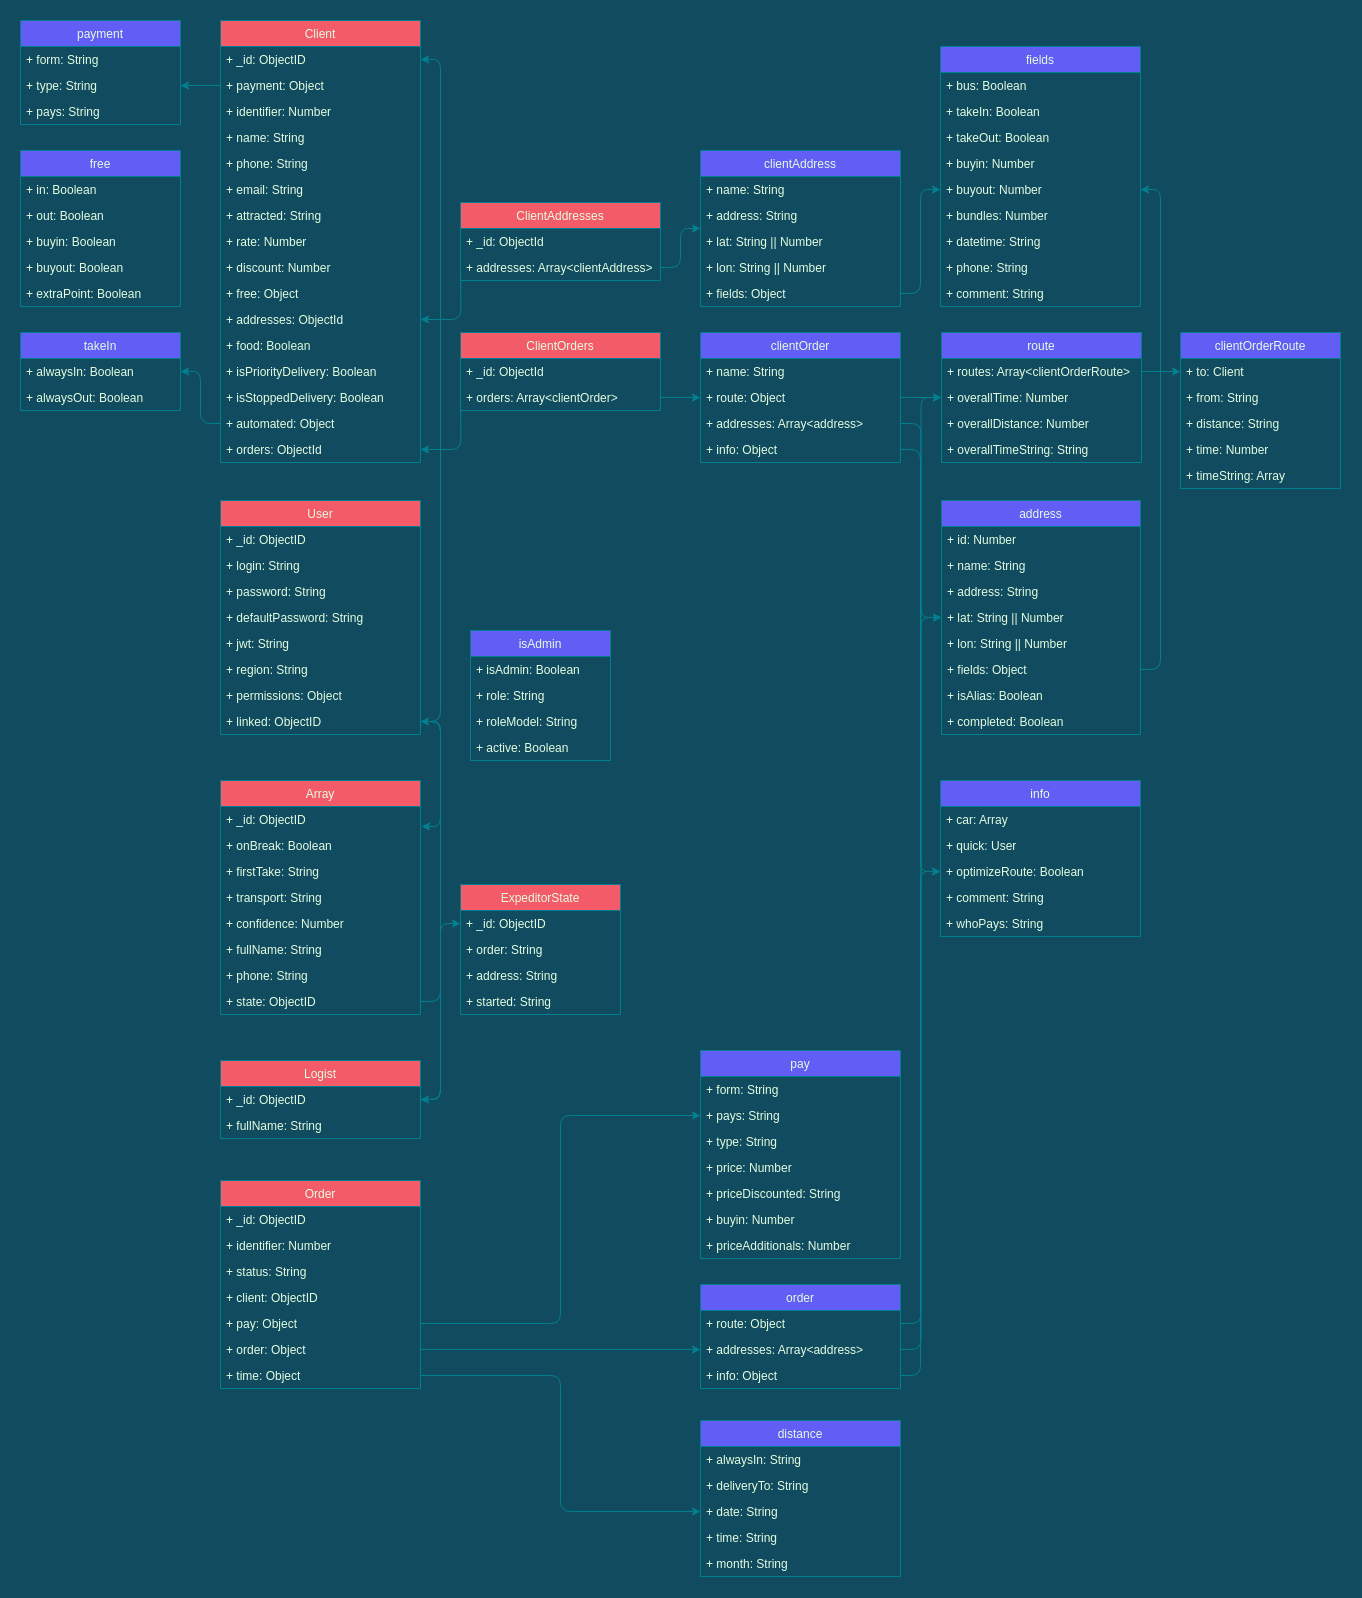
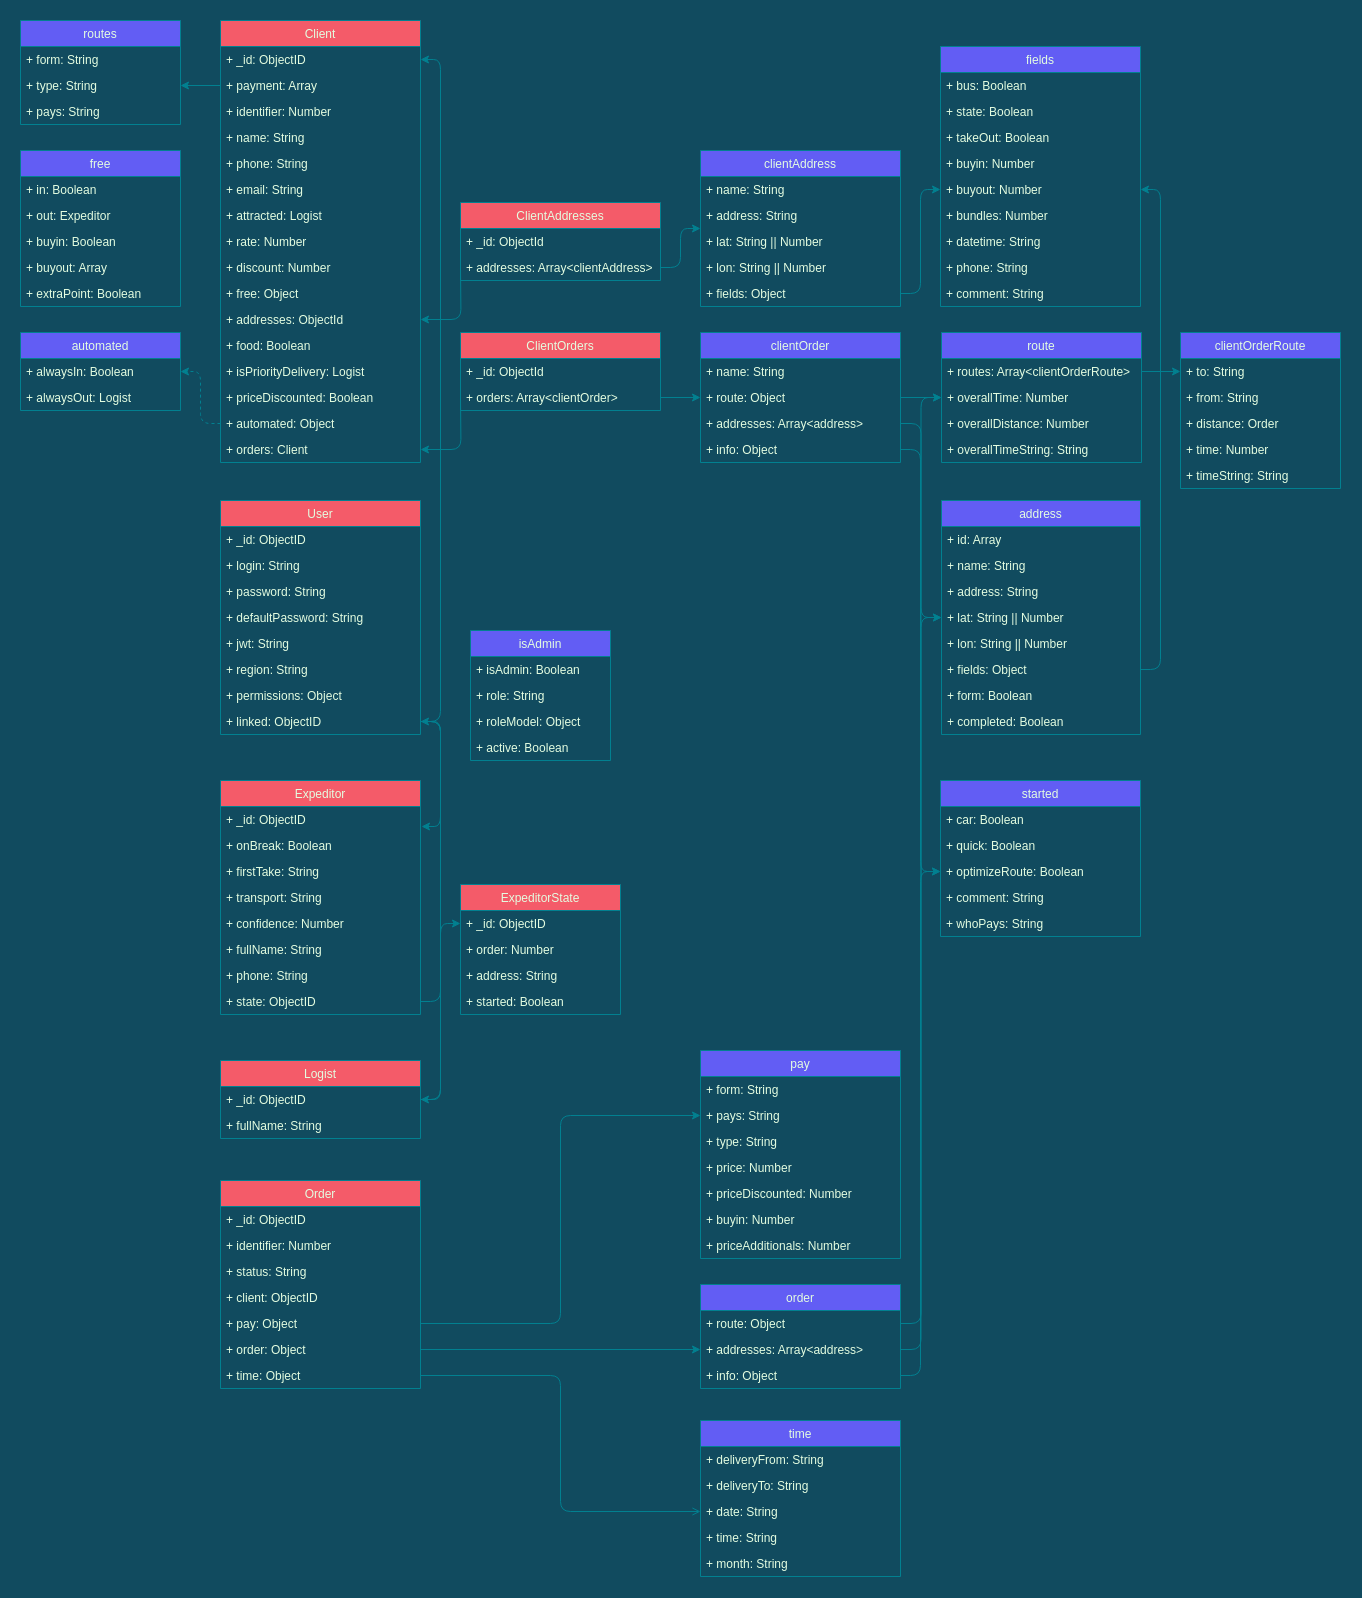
node "payment": label "payment" -> "routes"
node "+ payment: Object": label "+ payment: Object" -> "+ payment: Array"
node "+ takeIn: Boolean": label "+ takeIn: Boolean" -> "+ state: Boolean"
node "+ out: Boolean": label "+ out: Boolean" -> "+ out: Expeditor"
node "+ attracted: String": label "+ attracted: String" -> "+ attracted: Logist"
node "+ buyout: Boolean": label "+ buyout: Boolean" -> "+ buyout: Array"
node "takeIn": label "takeIn" -> "automated"
node "+ isPriorityDelivery: Boolean": label "+ isPriorityDelivery: Boolean" -> "+ isPriorityDelivery: Logist"
node "+ to: Client": label "+ to: Client" -> "+ to: String"
node "+ alwaysOut: Boolean": label "+ alwaysOut: Boolean" -> "+ alwaysOut: Logist"
node "+ isStoppedDelivery: Boolean": label "+ isStoppedDelivery: Boolean" -> "+ priceDiscounted: Boolean"
edge "+ automated: Object" -> "+ alwaysIn: Boolean": style solid -> dashed
node "+ distance: String": label "+ distance: String" -> "+ distance: Order"
node "+ orders: ObjectId": label "+ orders: ObjectId" -> "+ orders: Client"
node "+ timeString: Array": label "+ timeString: Array" -> "+ timeString: String"
node "+ id: Number": label "+ id: Number" -> "+ id: Array"
node "+ isAlias: Boolean": label "+ isAlias: Boolean" -> "+ form: Boolean"
node "+ roleModel: String": label "+ roleModel: String" -> "+ roleModel: Object"
node "Array": label "Array" -> "Expeditor"
node "info": label "info" -> "started"
node "+ car: Array": label "+ car: Array" -> "+ car: Boolean"
node "+ quick: User": label "+ quick: User" -> "+ quick: Boolean"
node "+ order: String": label "+ order: String" -> "+ order: Number"
node "+ started: String": label "+ started: String" -> "+ started: Boolean"
node "+ priceDiscounted: String": label "+ priceDiscounted: String" -> "+ priceDiscounted: Number"
node "distance": label "distance" -> "time"
node "+ alwaysIn: String": label "+ alwaysIn: String" -> "+ deliveryFrom: String"
edge "+ time: Object" -> "+ date: String": arrowhead classic -> open
